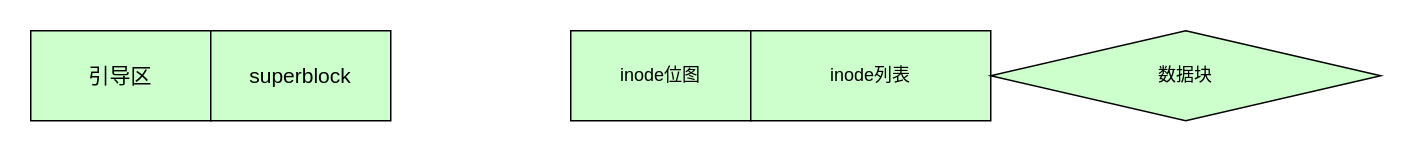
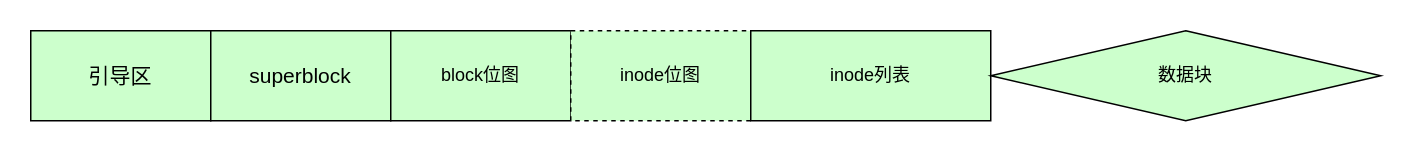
node "block位图": added
node "inode位图": style solid -> dashed
